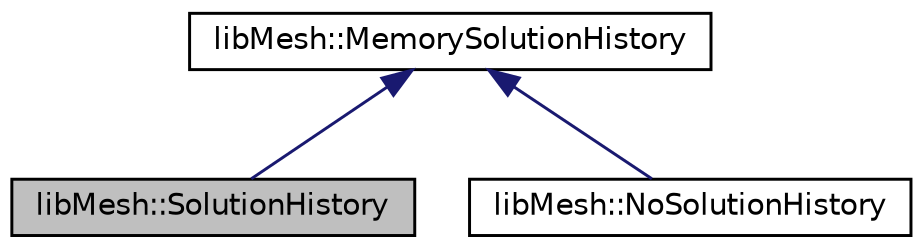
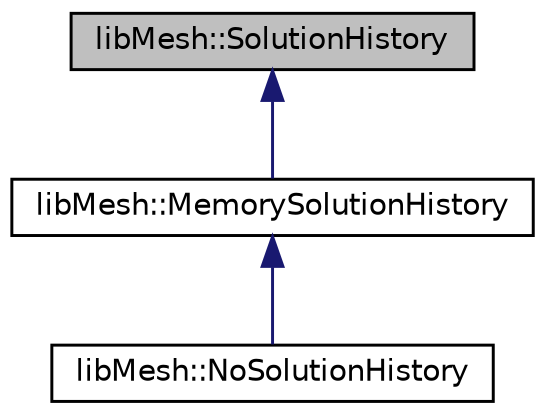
edge "libMesh::SolutionHistory" -> "libMesh::MemorySolutionHistory": reversed
